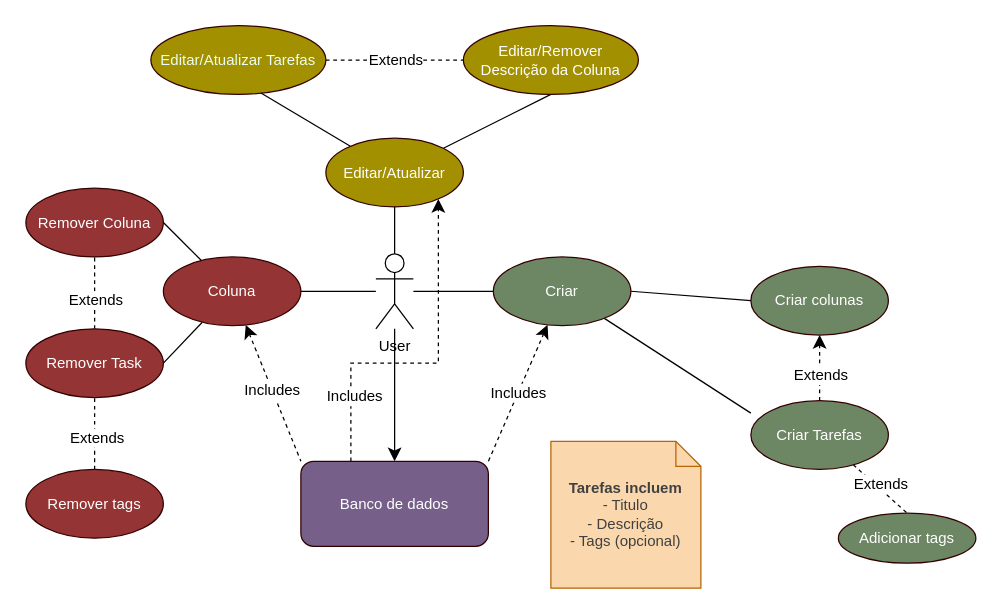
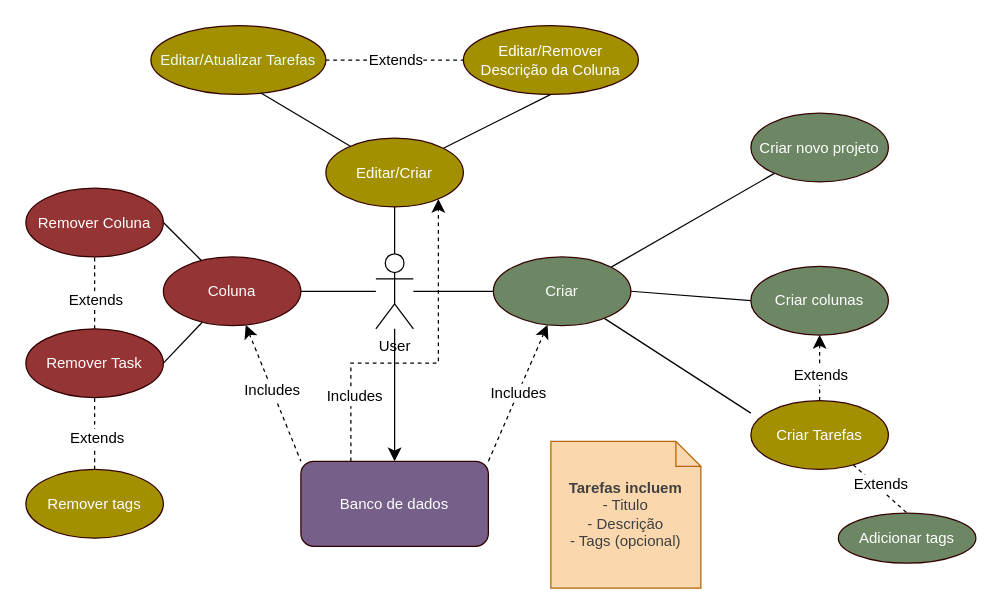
node "Criar novo projeto": added
node "Editar/Atualizar": label "Editar/Atualizar" -> "Editar/Criar"
edge "Criar novo projeto" -- "Criar": added
node "Criar Tarefas": fillcolor #6d8764 -> #a39000
node "Remover tags": fillcolor #943434 -> #a39000
